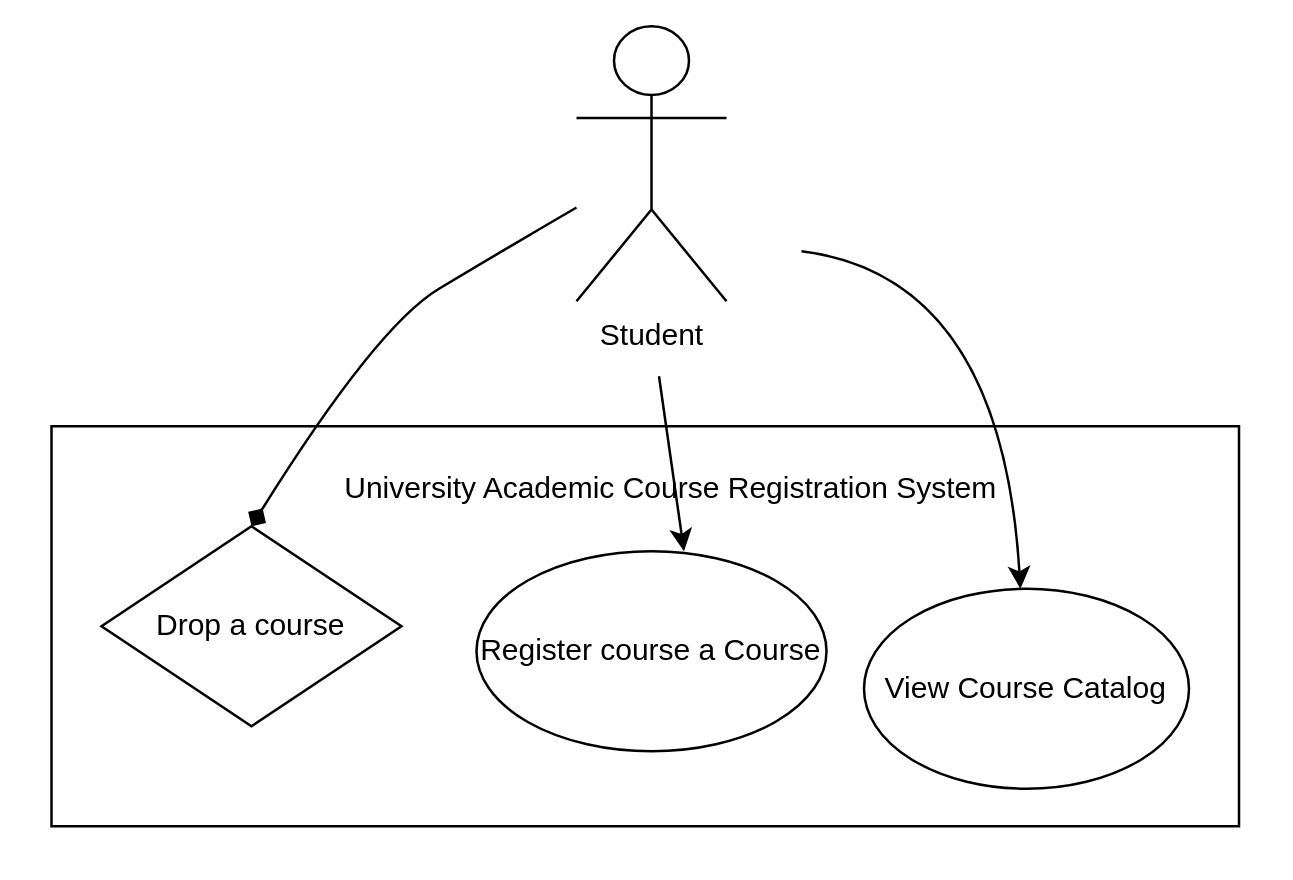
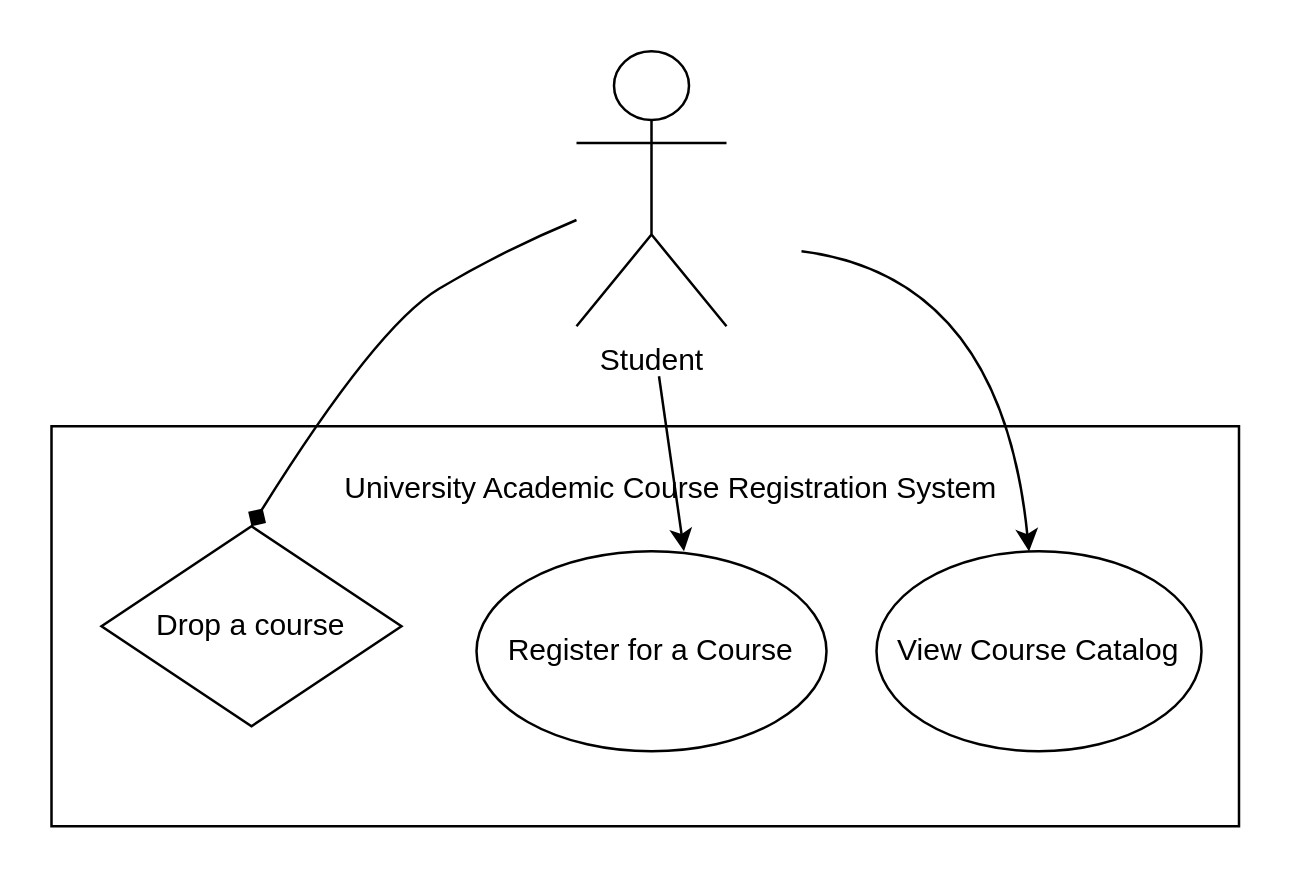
node "Student": moved (651, 164) -> (651, 189)
node "Register course a Course": label "Register course a Course" -> "Register for a Course"
node "View Course Catalog": moved (1026, 689) -> (1039, 651)
